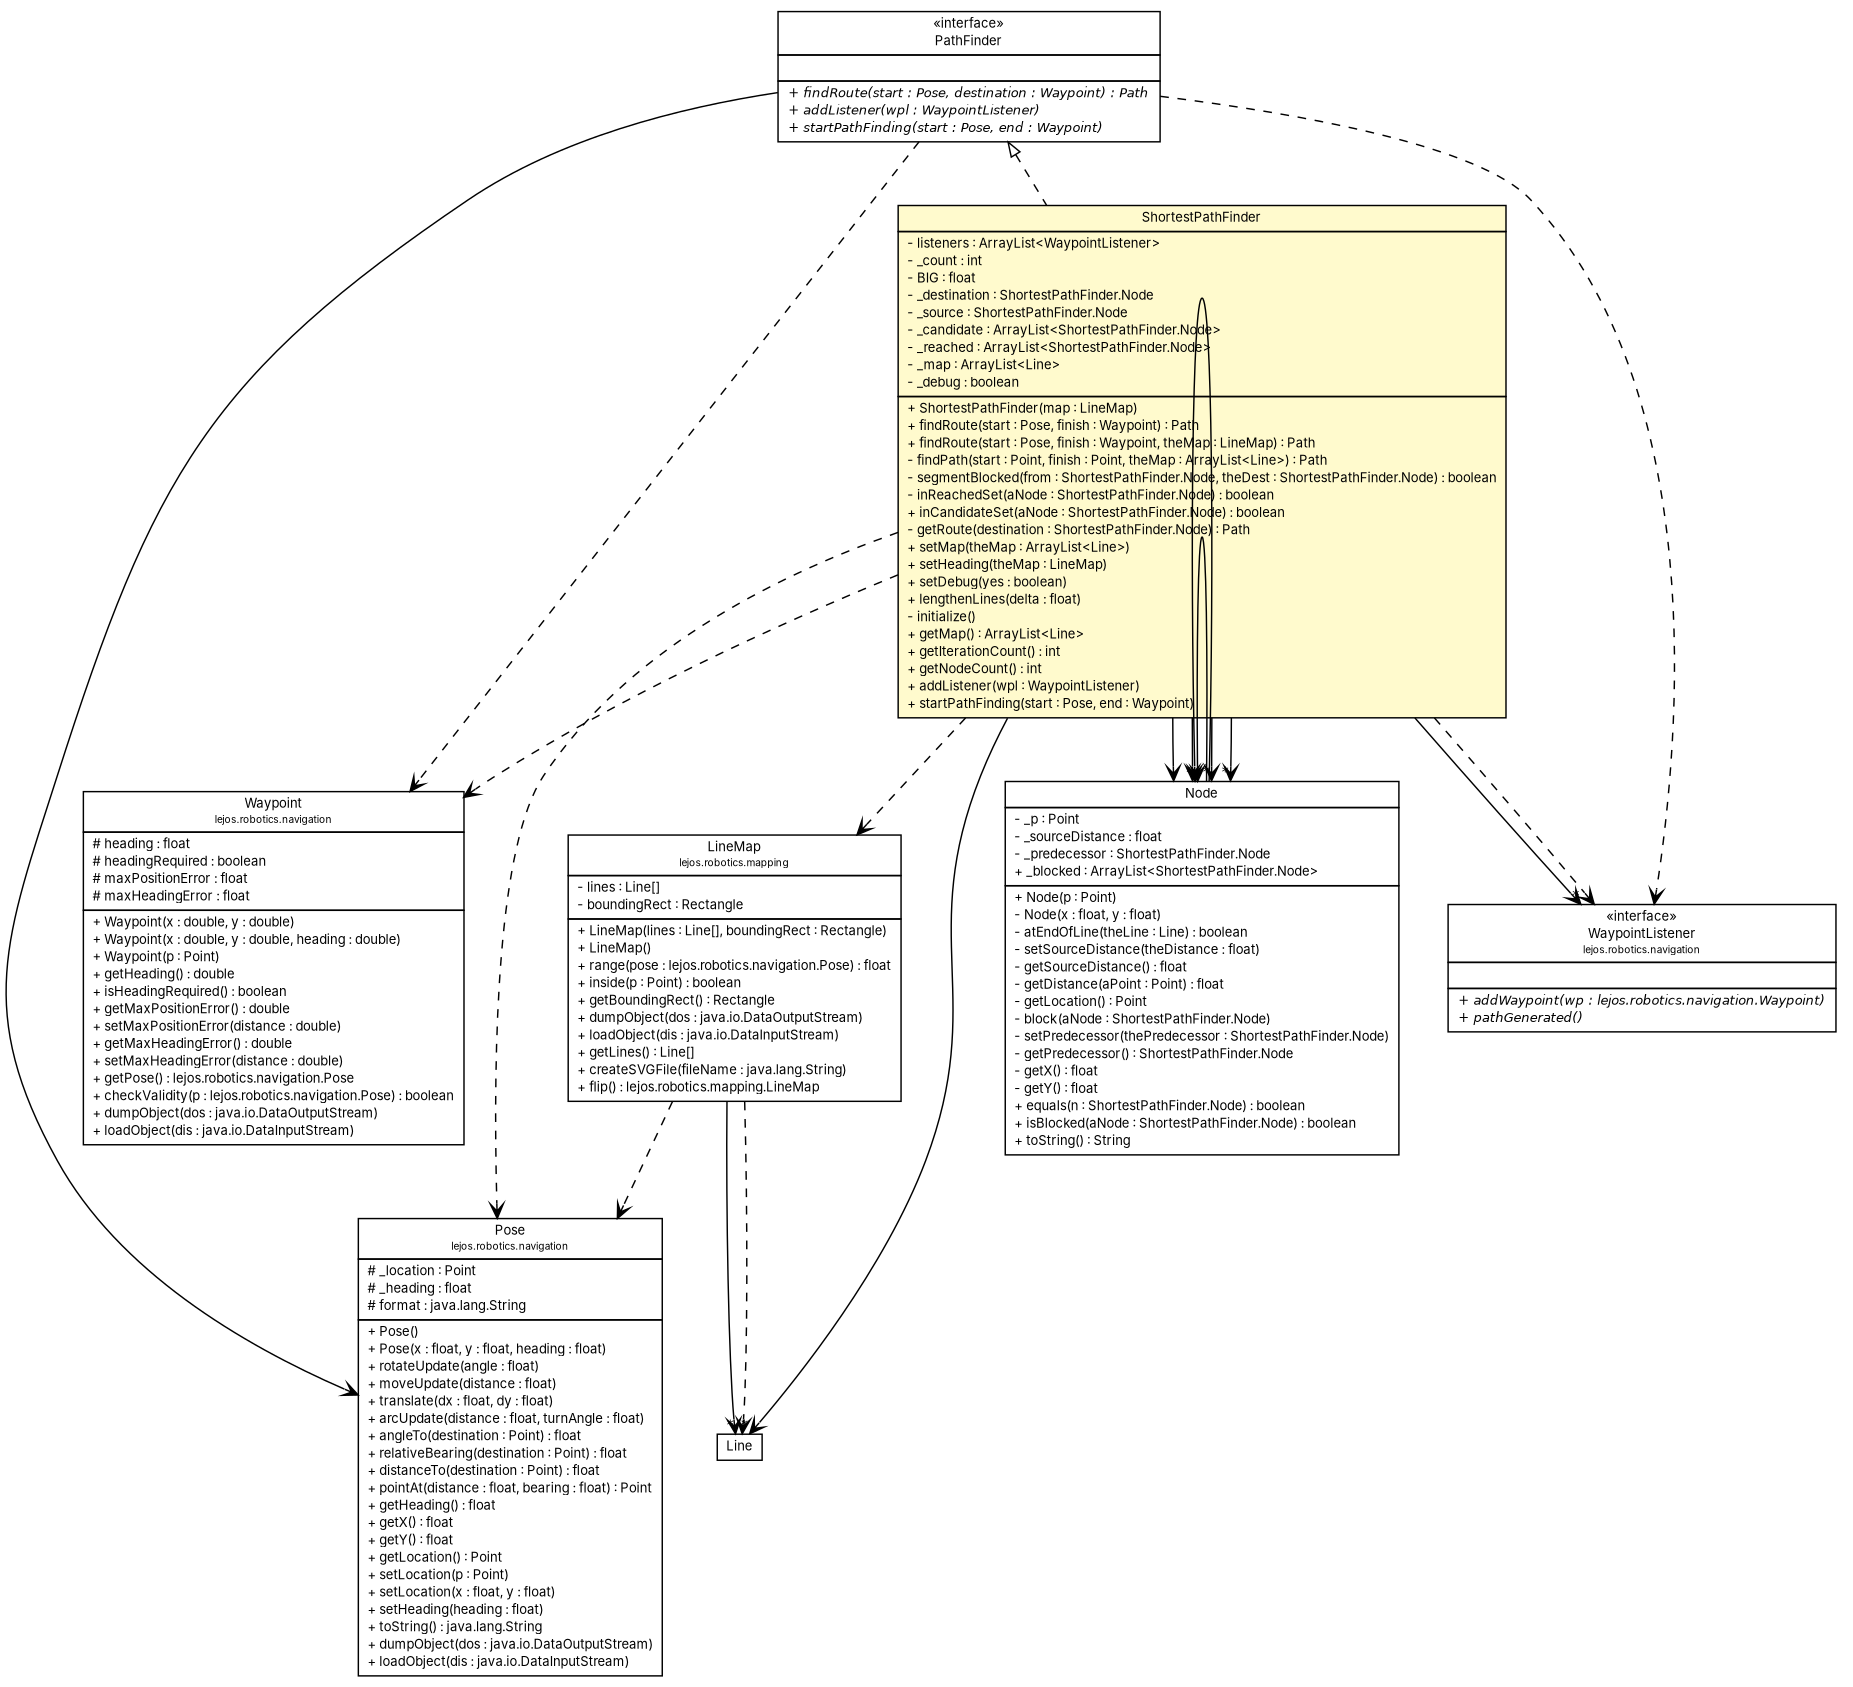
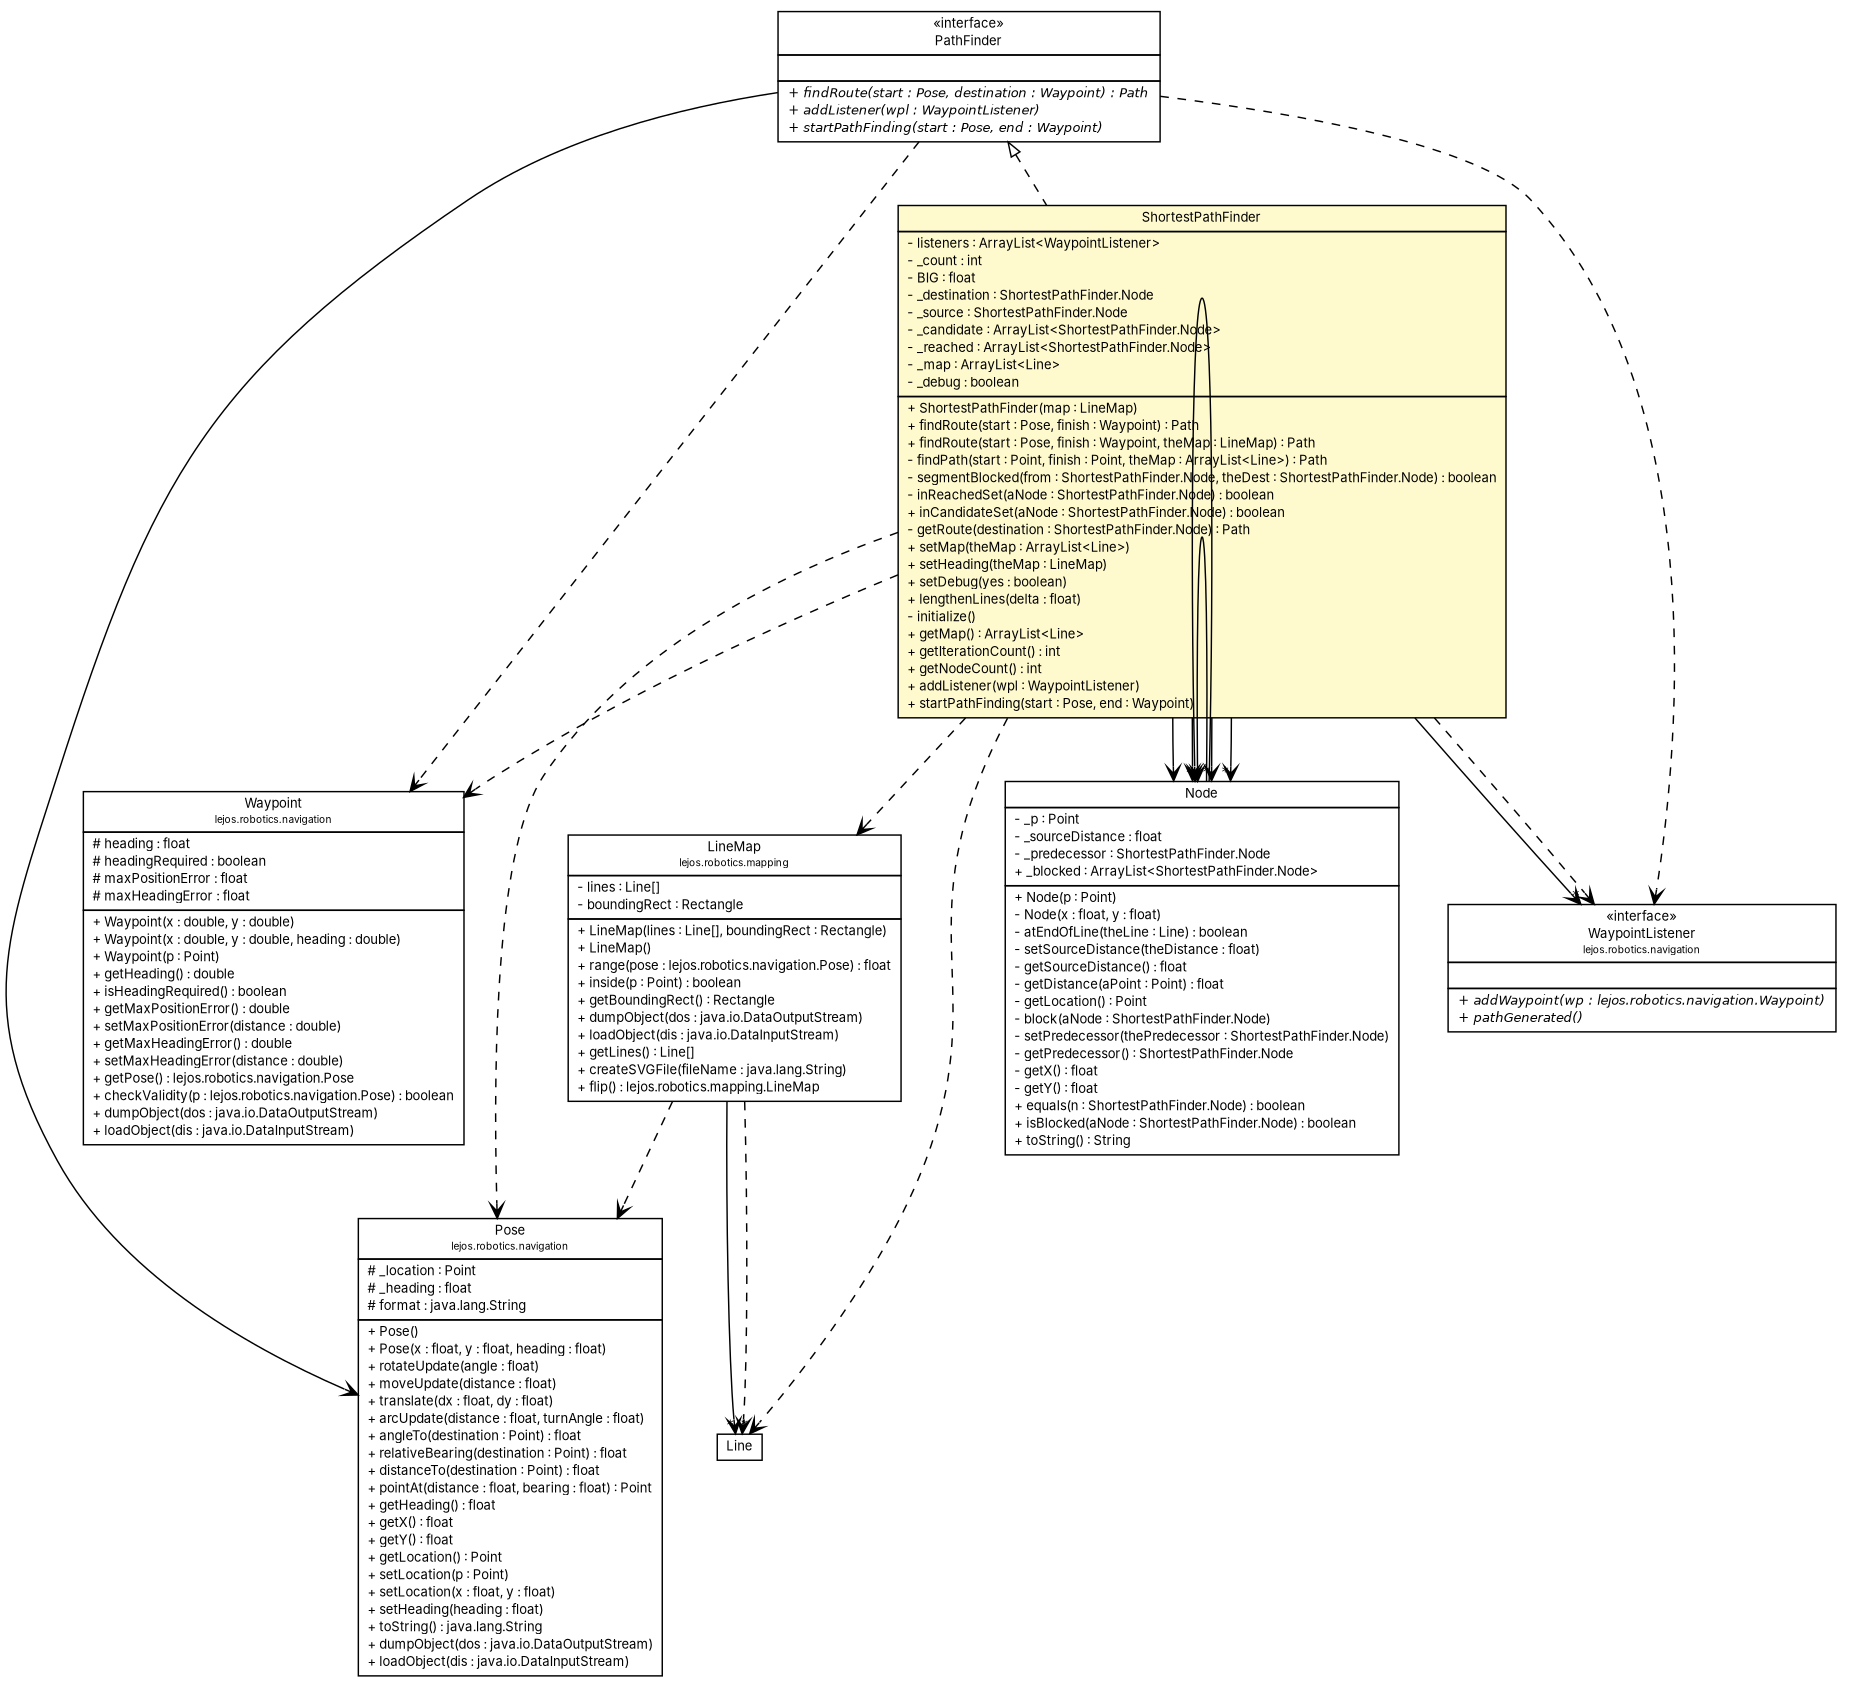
edge "ShortestPathFinder" -> "Line": style solid -> dashed
